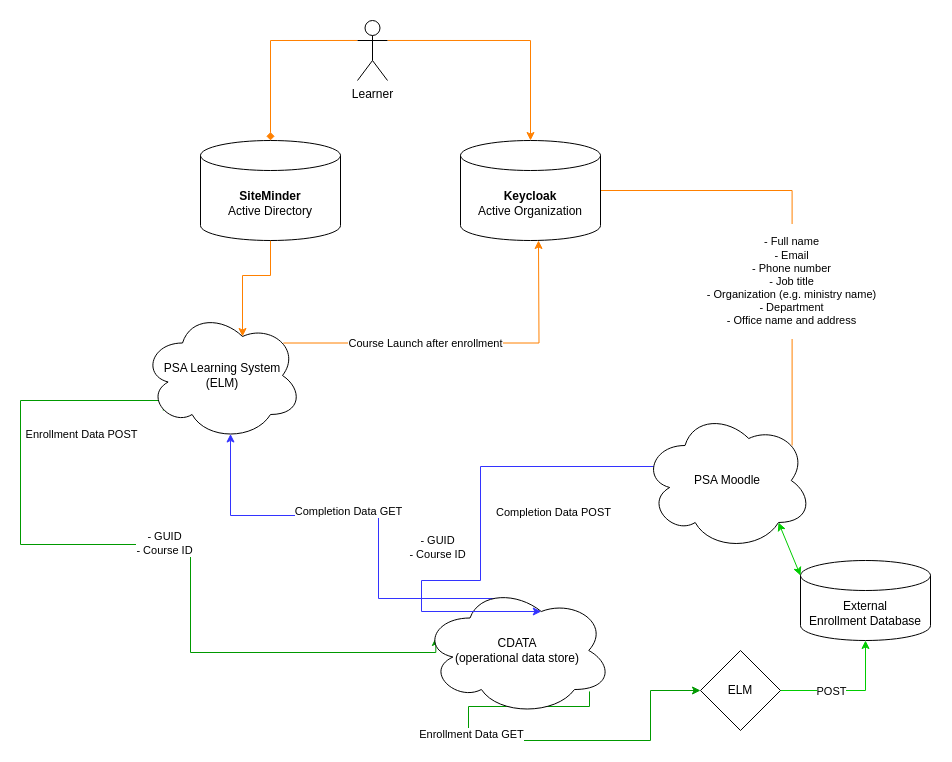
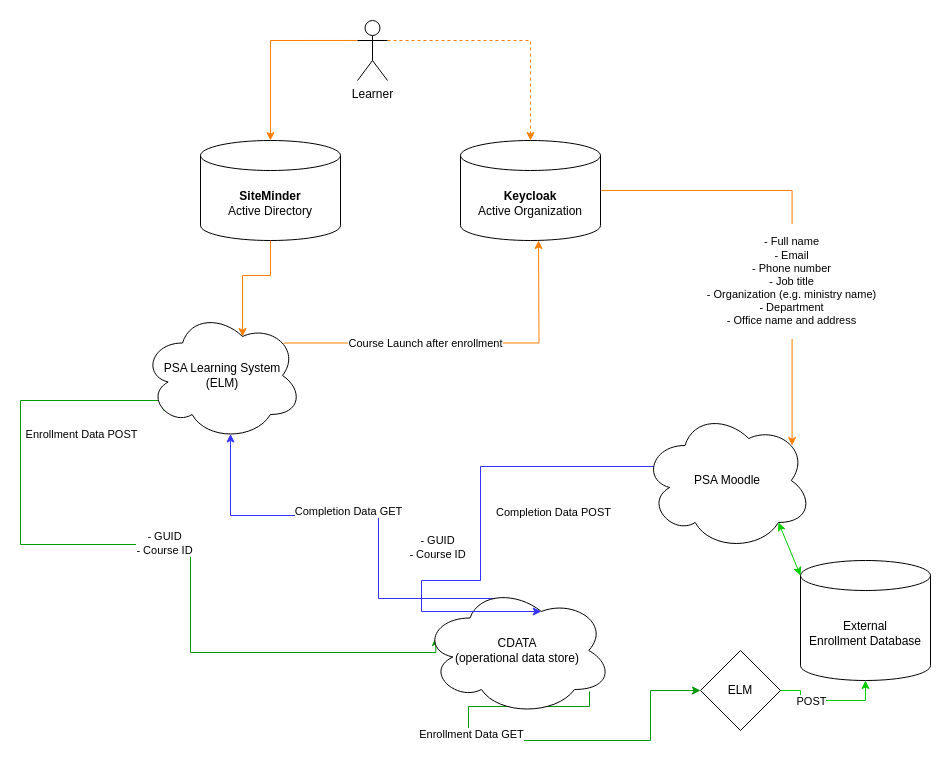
edge "Learner" -> "Keycloak Active Organization": style solid -> dashed
edge "Learner" -> "SiteMinder Active Directory": arrowhead diamond -> classic
edge "Keycloak Active Organization" -- "PSA Moodle": arrowhead none -> classic
node "External Enrollment Database": size 130x80 -> 130x120
